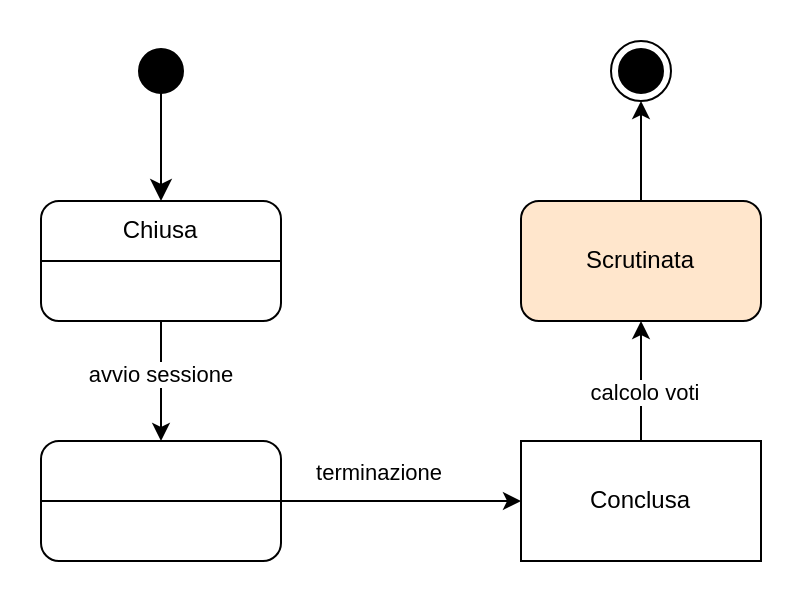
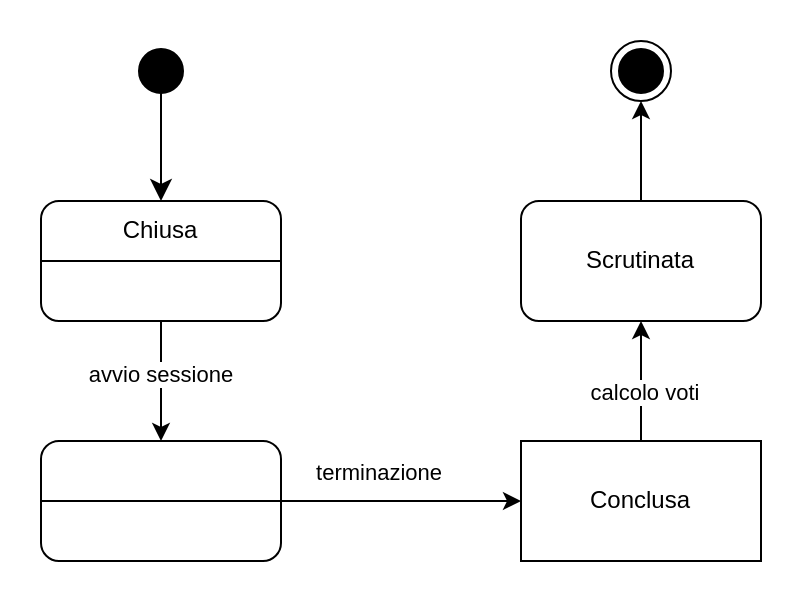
node "Scrutinata": fillcolor #ffe6cc -> #ffffff
